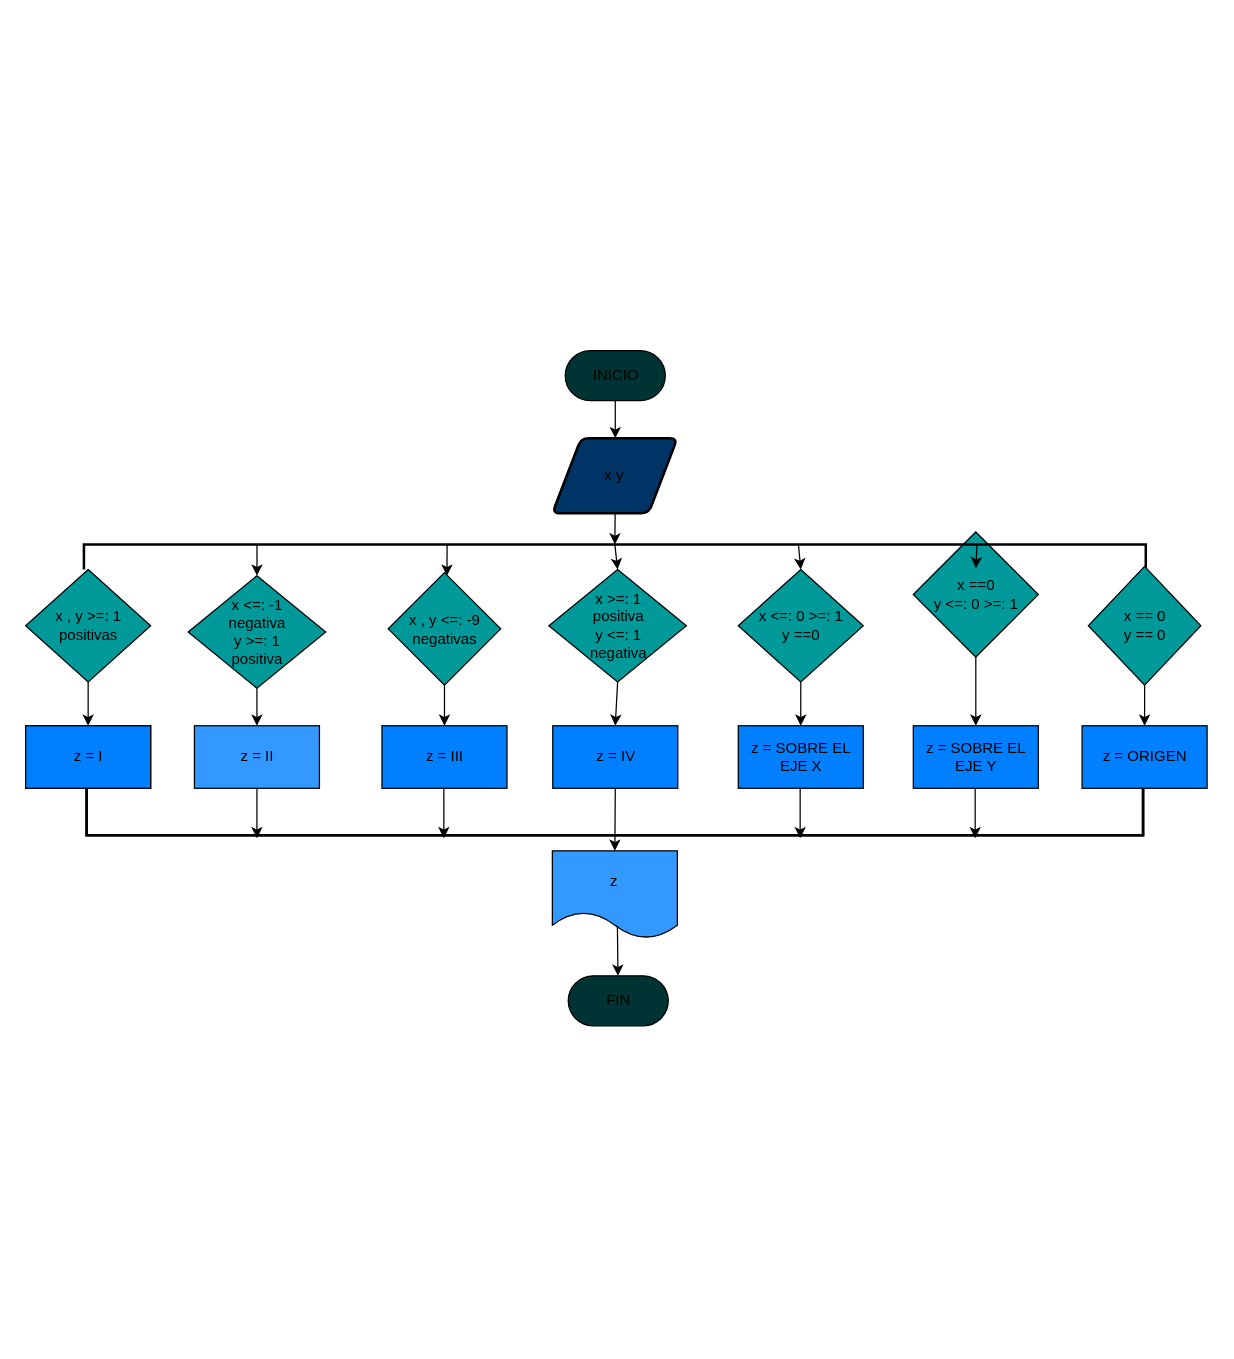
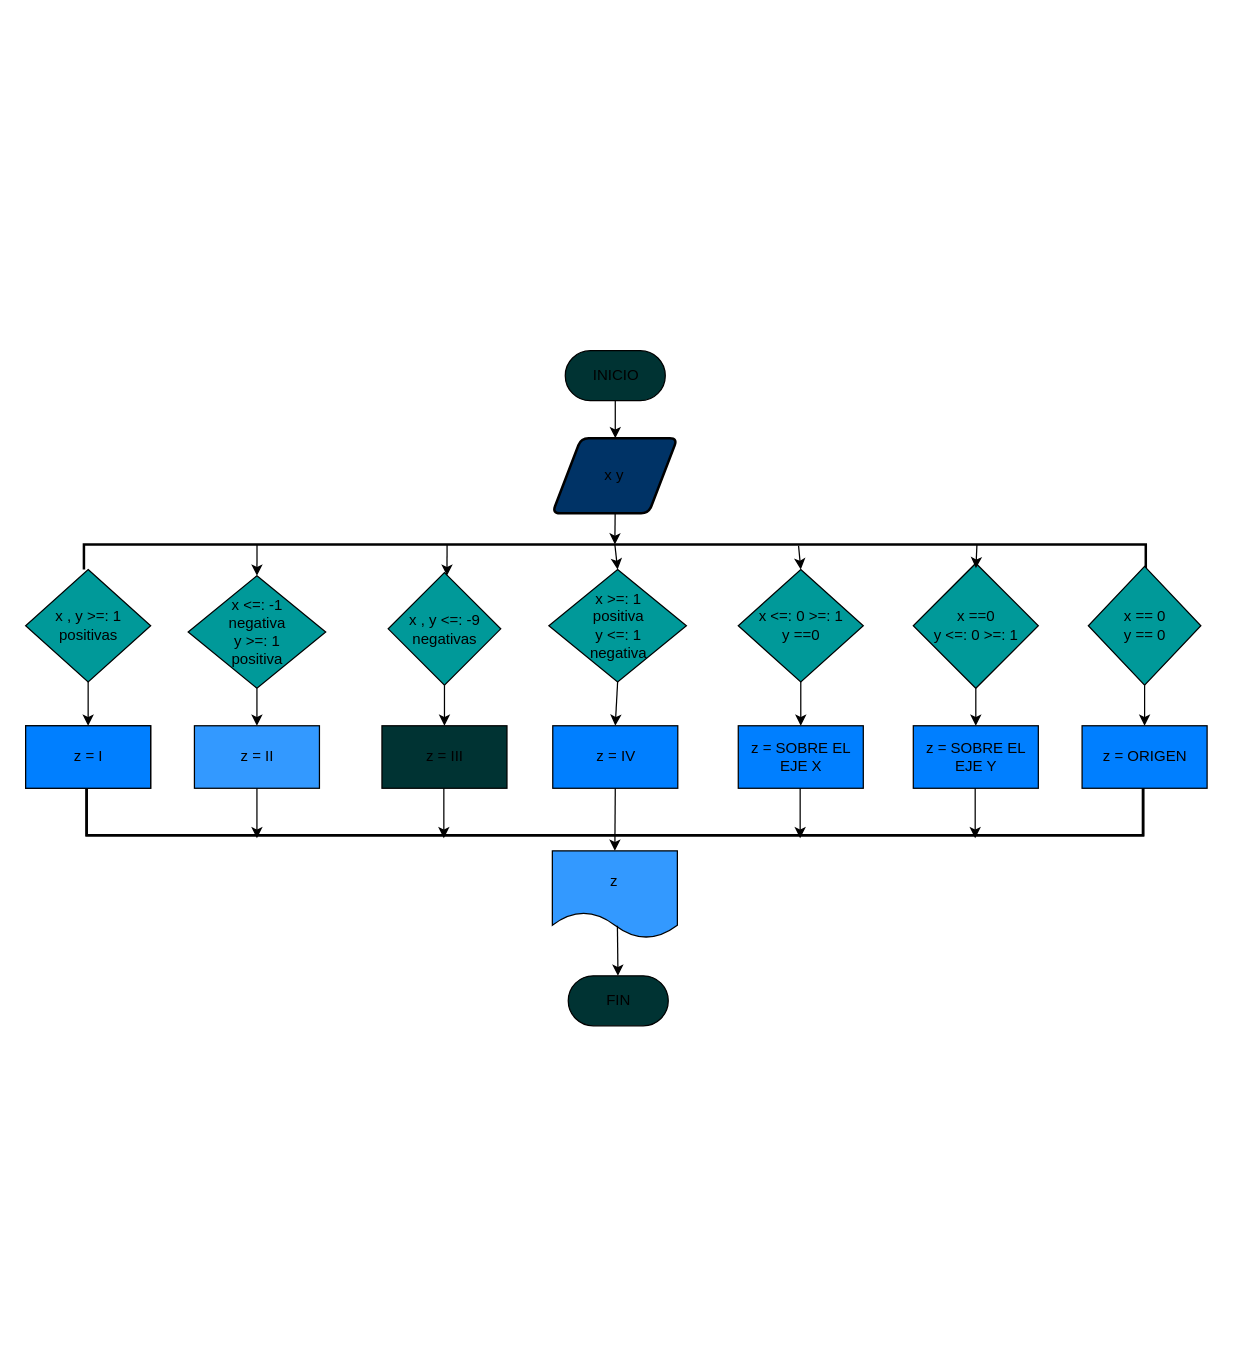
node "x ==0 y <=: 0 >=: 1": moved (976, 594) -> (976, 626)
node "z = III": fillcolor #007fff -> #003333
